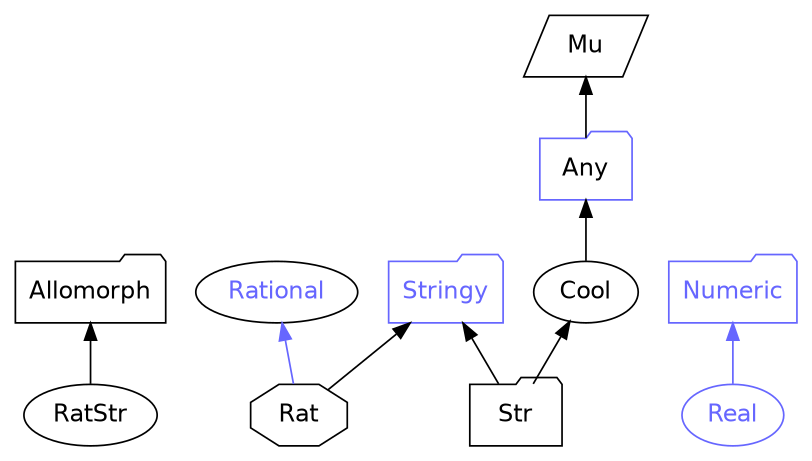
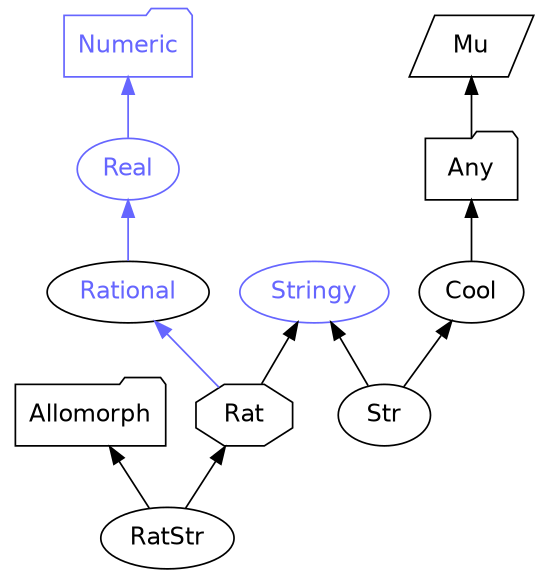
node "Any": color #6666ff -> #000000
edge "Rational" -> "Real": added
node "Stringy": shape folder -> ellipse
node "Str": shape folder -> ellipse
edge "RatStr" -> "Rat": added
